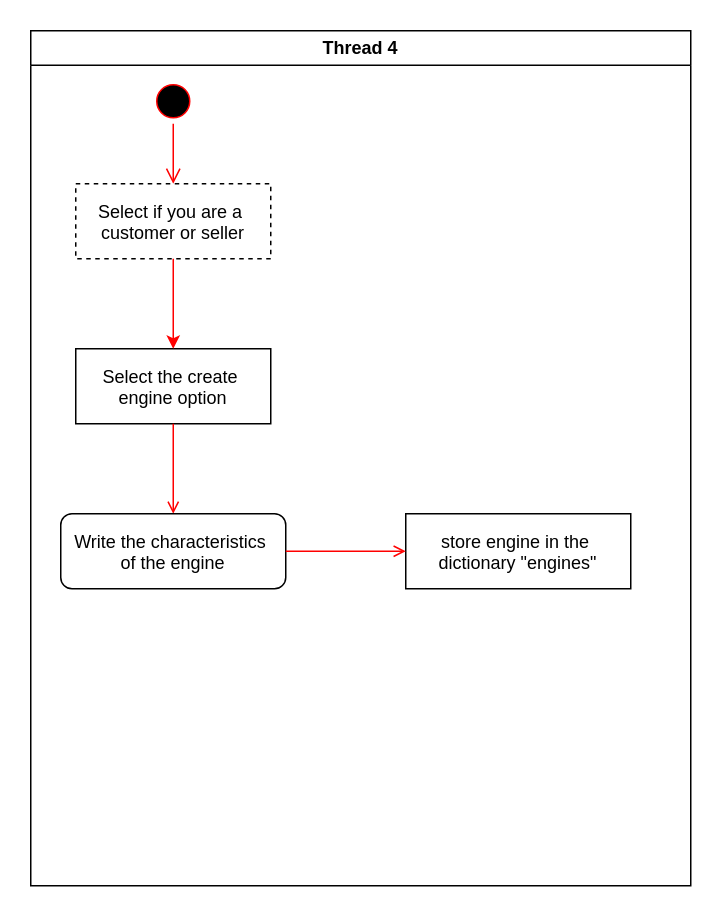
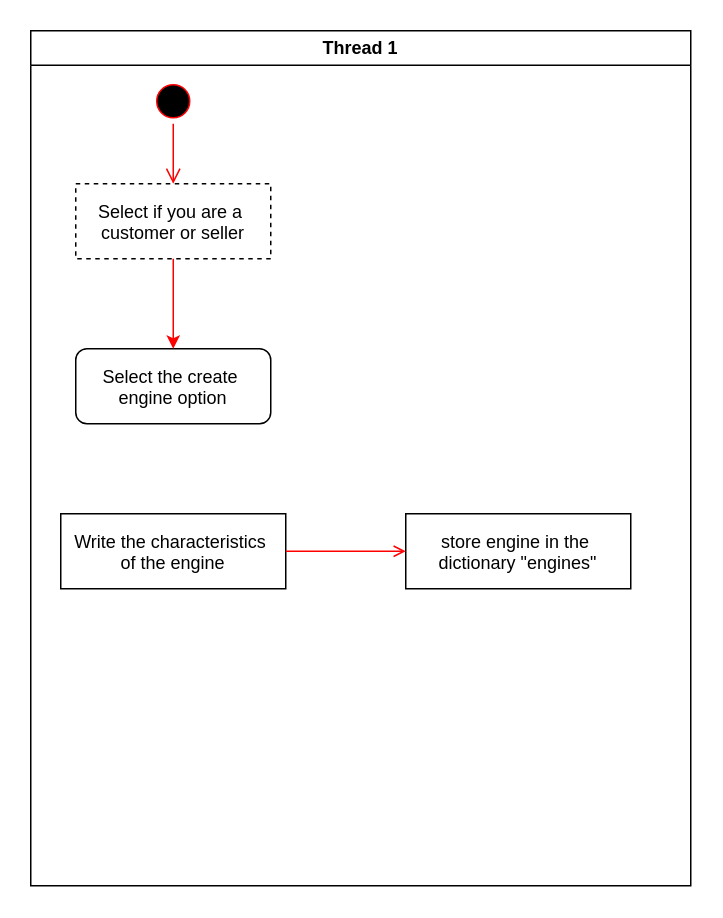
node "Thread 4": label "Thread 4" -> "Thread 1"
node "Select the create engine option": shape rectangle -> rounded rectangle
edge "Select the create engine option" -> "Write the characteristics of the engine": removed
node "Write the characteristics of the engine": shape rounded rectangle -> rectangle
